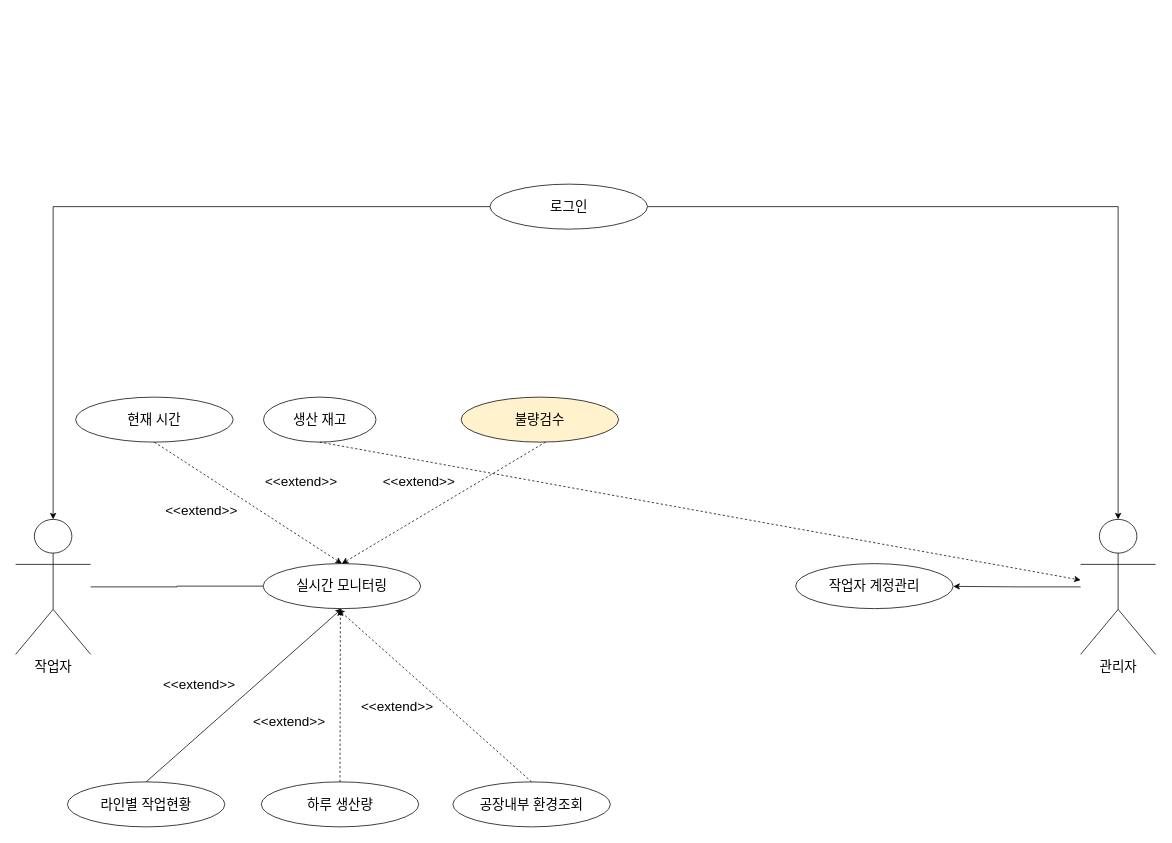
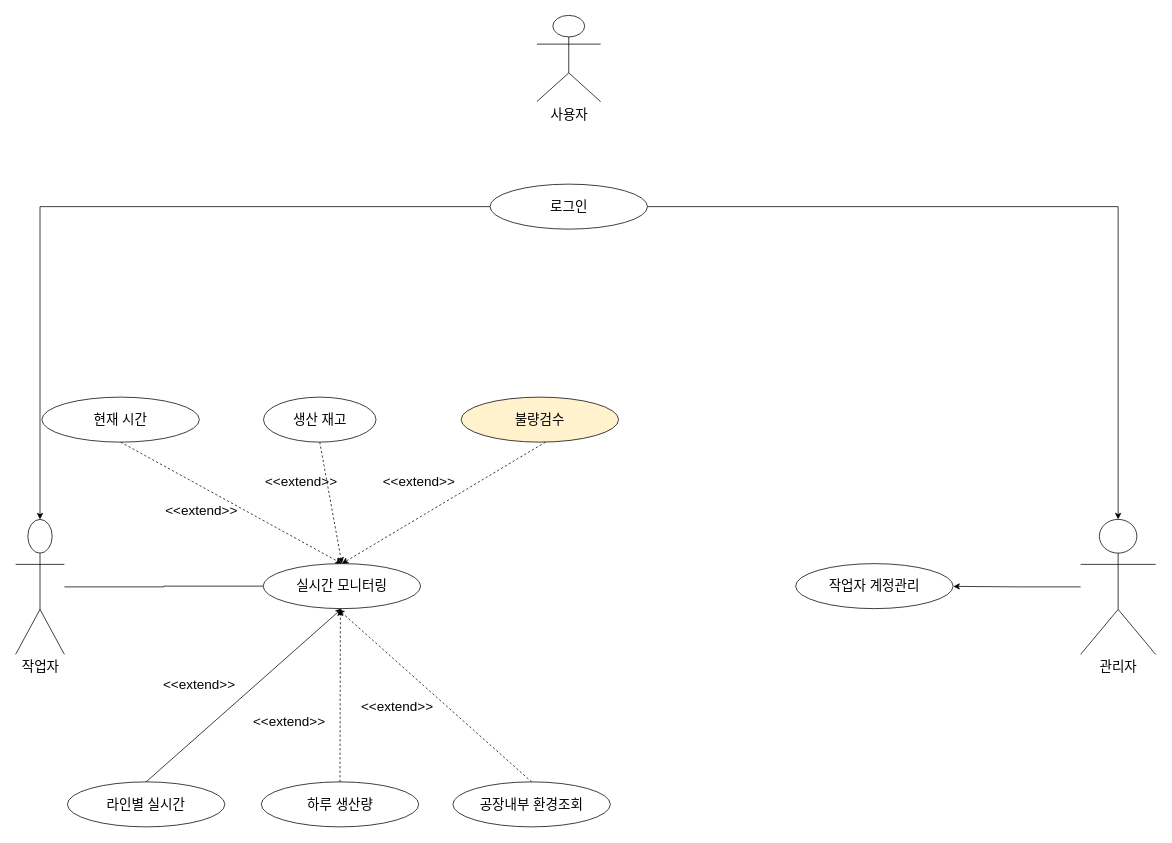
node "사용자": added
node "현재 시간": moved (154, 420) -> (120, 420)
edge "생산 재고" -> "관리자": now "생산 재고" -> "실시간 모니터링"
node "작업자": size 75x135 -> 49x135
node "라인별 작업현황": label "라인별 작업현황" -> "라인별 실시간"
